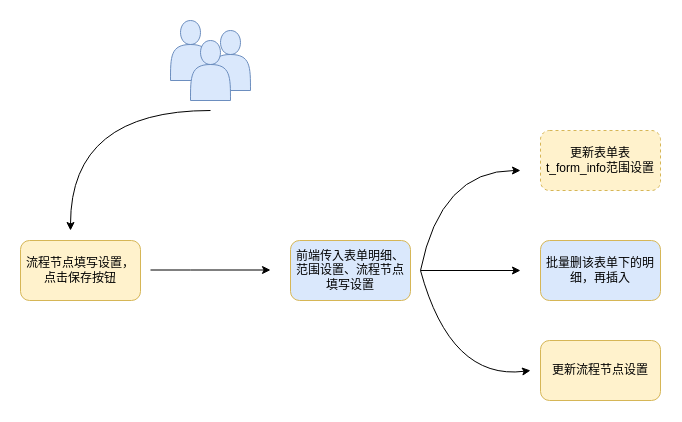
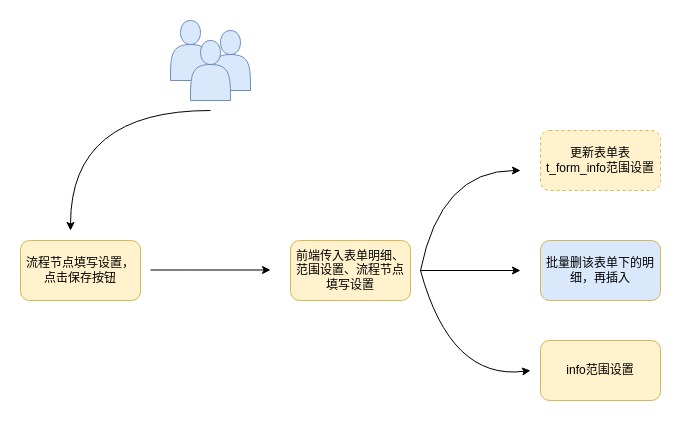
node "前端传入表单明细、范围设置、流程节点填写设置": fillcolor #dae8fc -> #fff2cc
node "更新流程节点设置": label "更新流程节点设置" -> "info范围设置"
